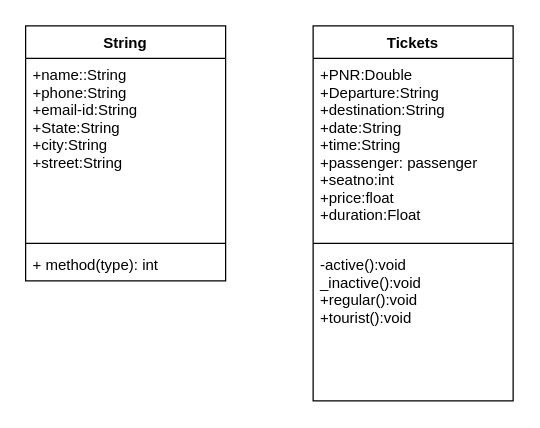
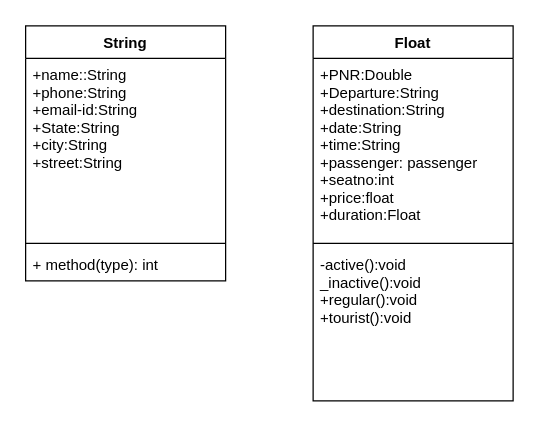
node "Tickets": label "Tickets" -> "Float"
